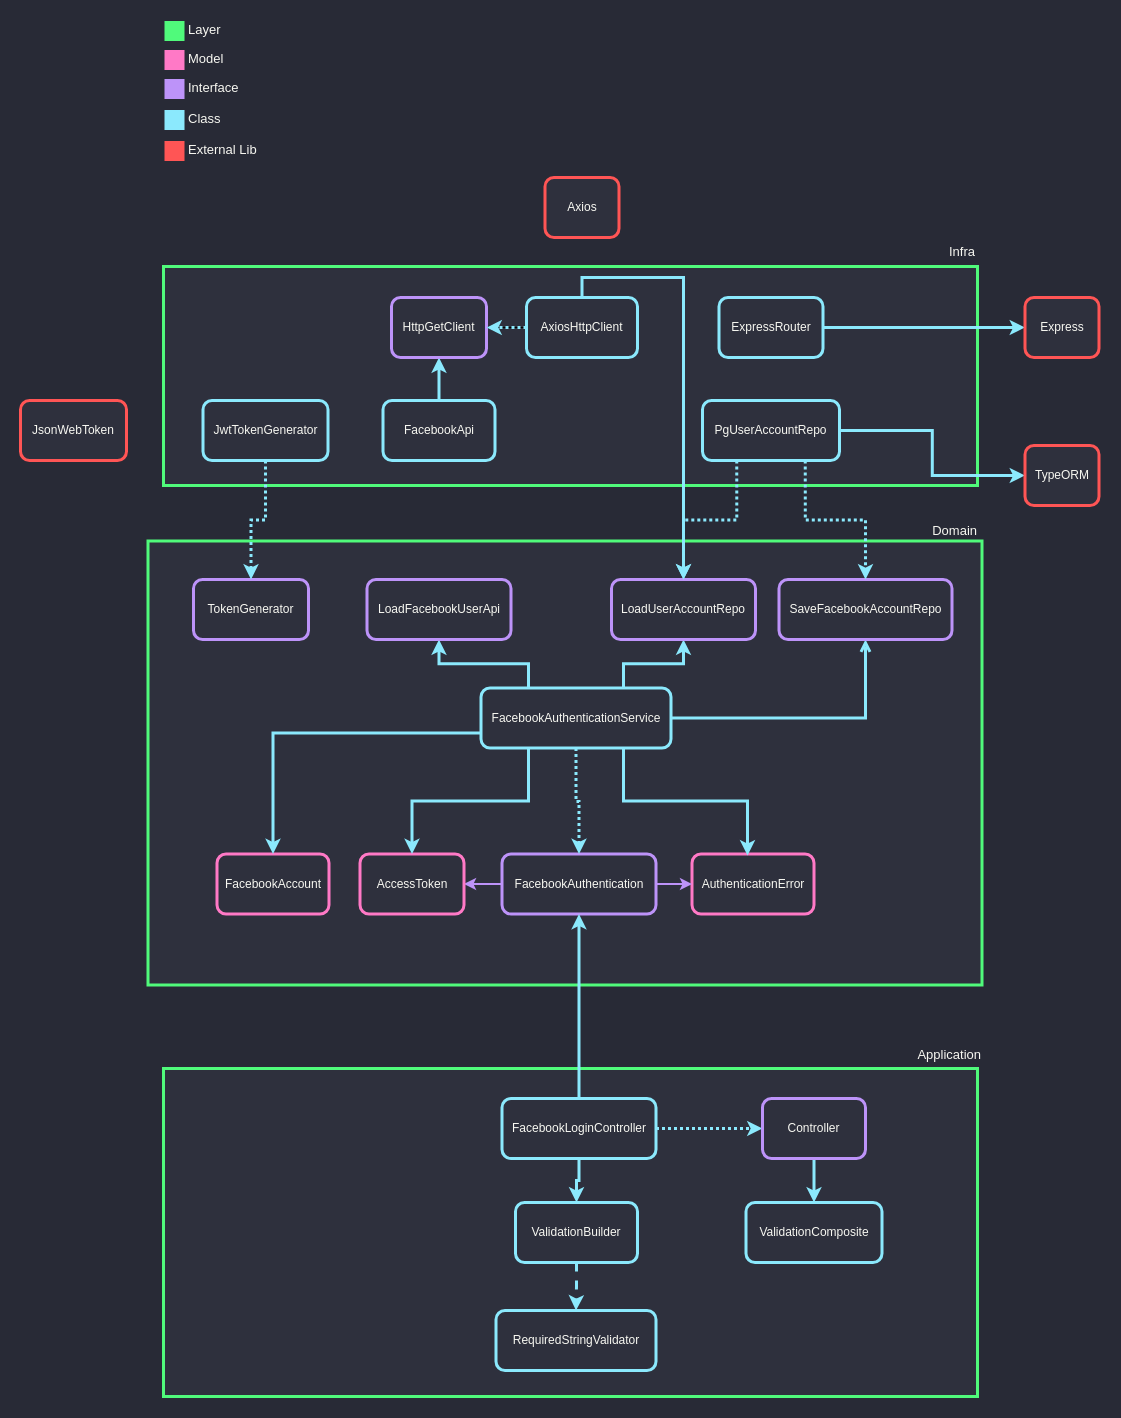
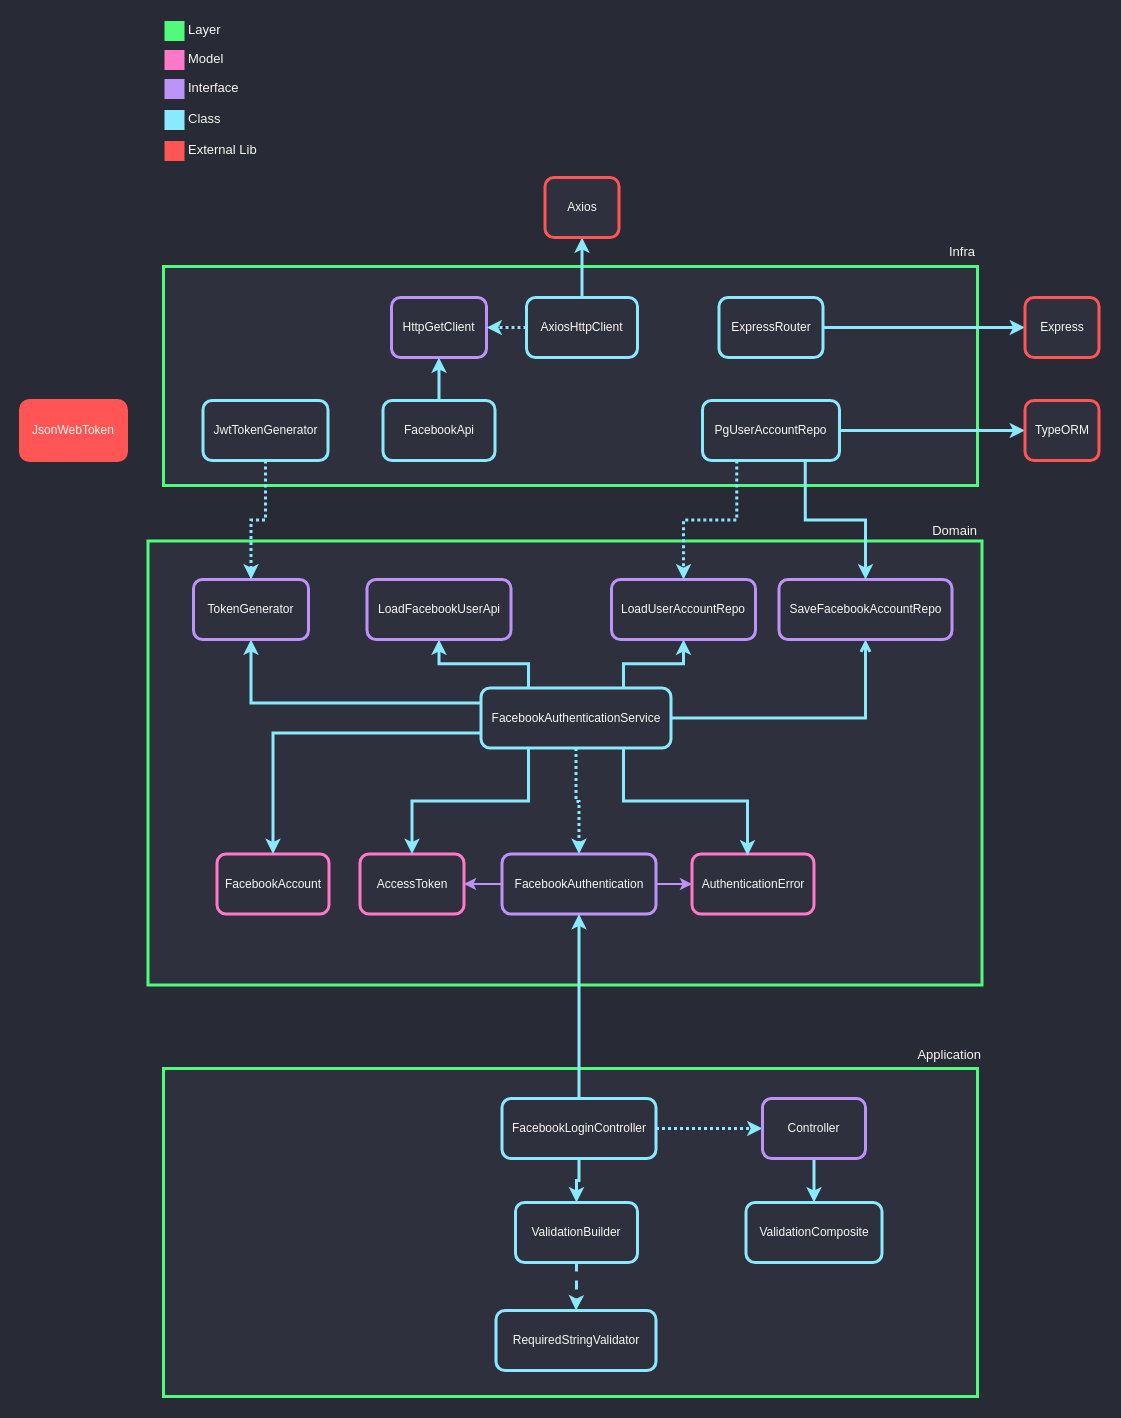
edge "AxiosHttpClient" -> "LoadUserAccountRepo": now "AxiosHttpClient" -> "Axios"
node "JsonWebToken": fillcolor #2e303d -> #ff5555
node "TypeORM": moved (1062, 476) -> (1062, 431)
edge "PgUserAccountRepo" -> "SaveFacebookAccountRepo": style dashed -> solid
edge "FacebookAuthenticationService" -> "TokenGenerator": added
